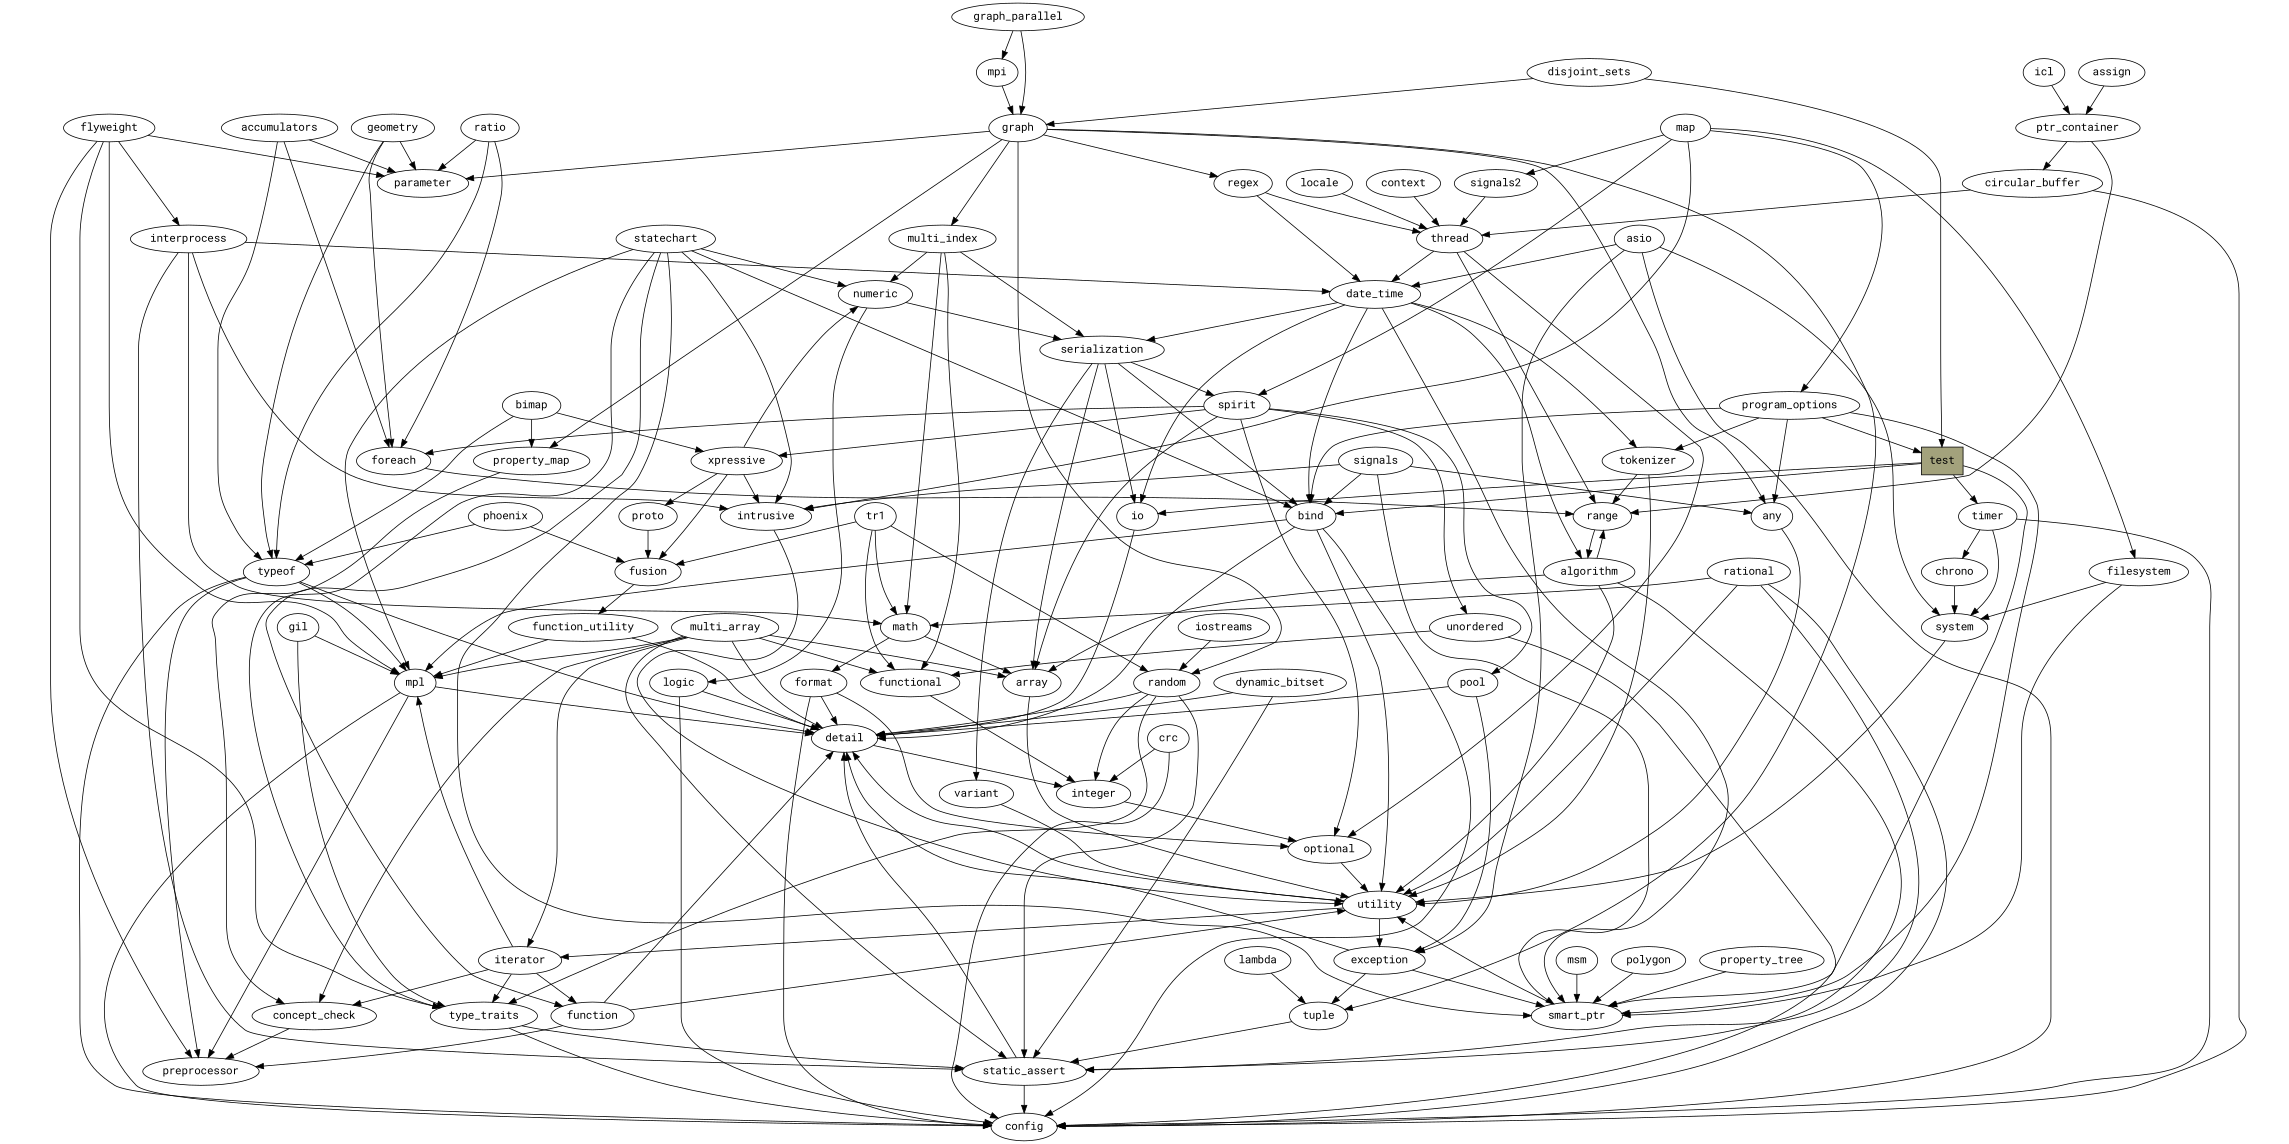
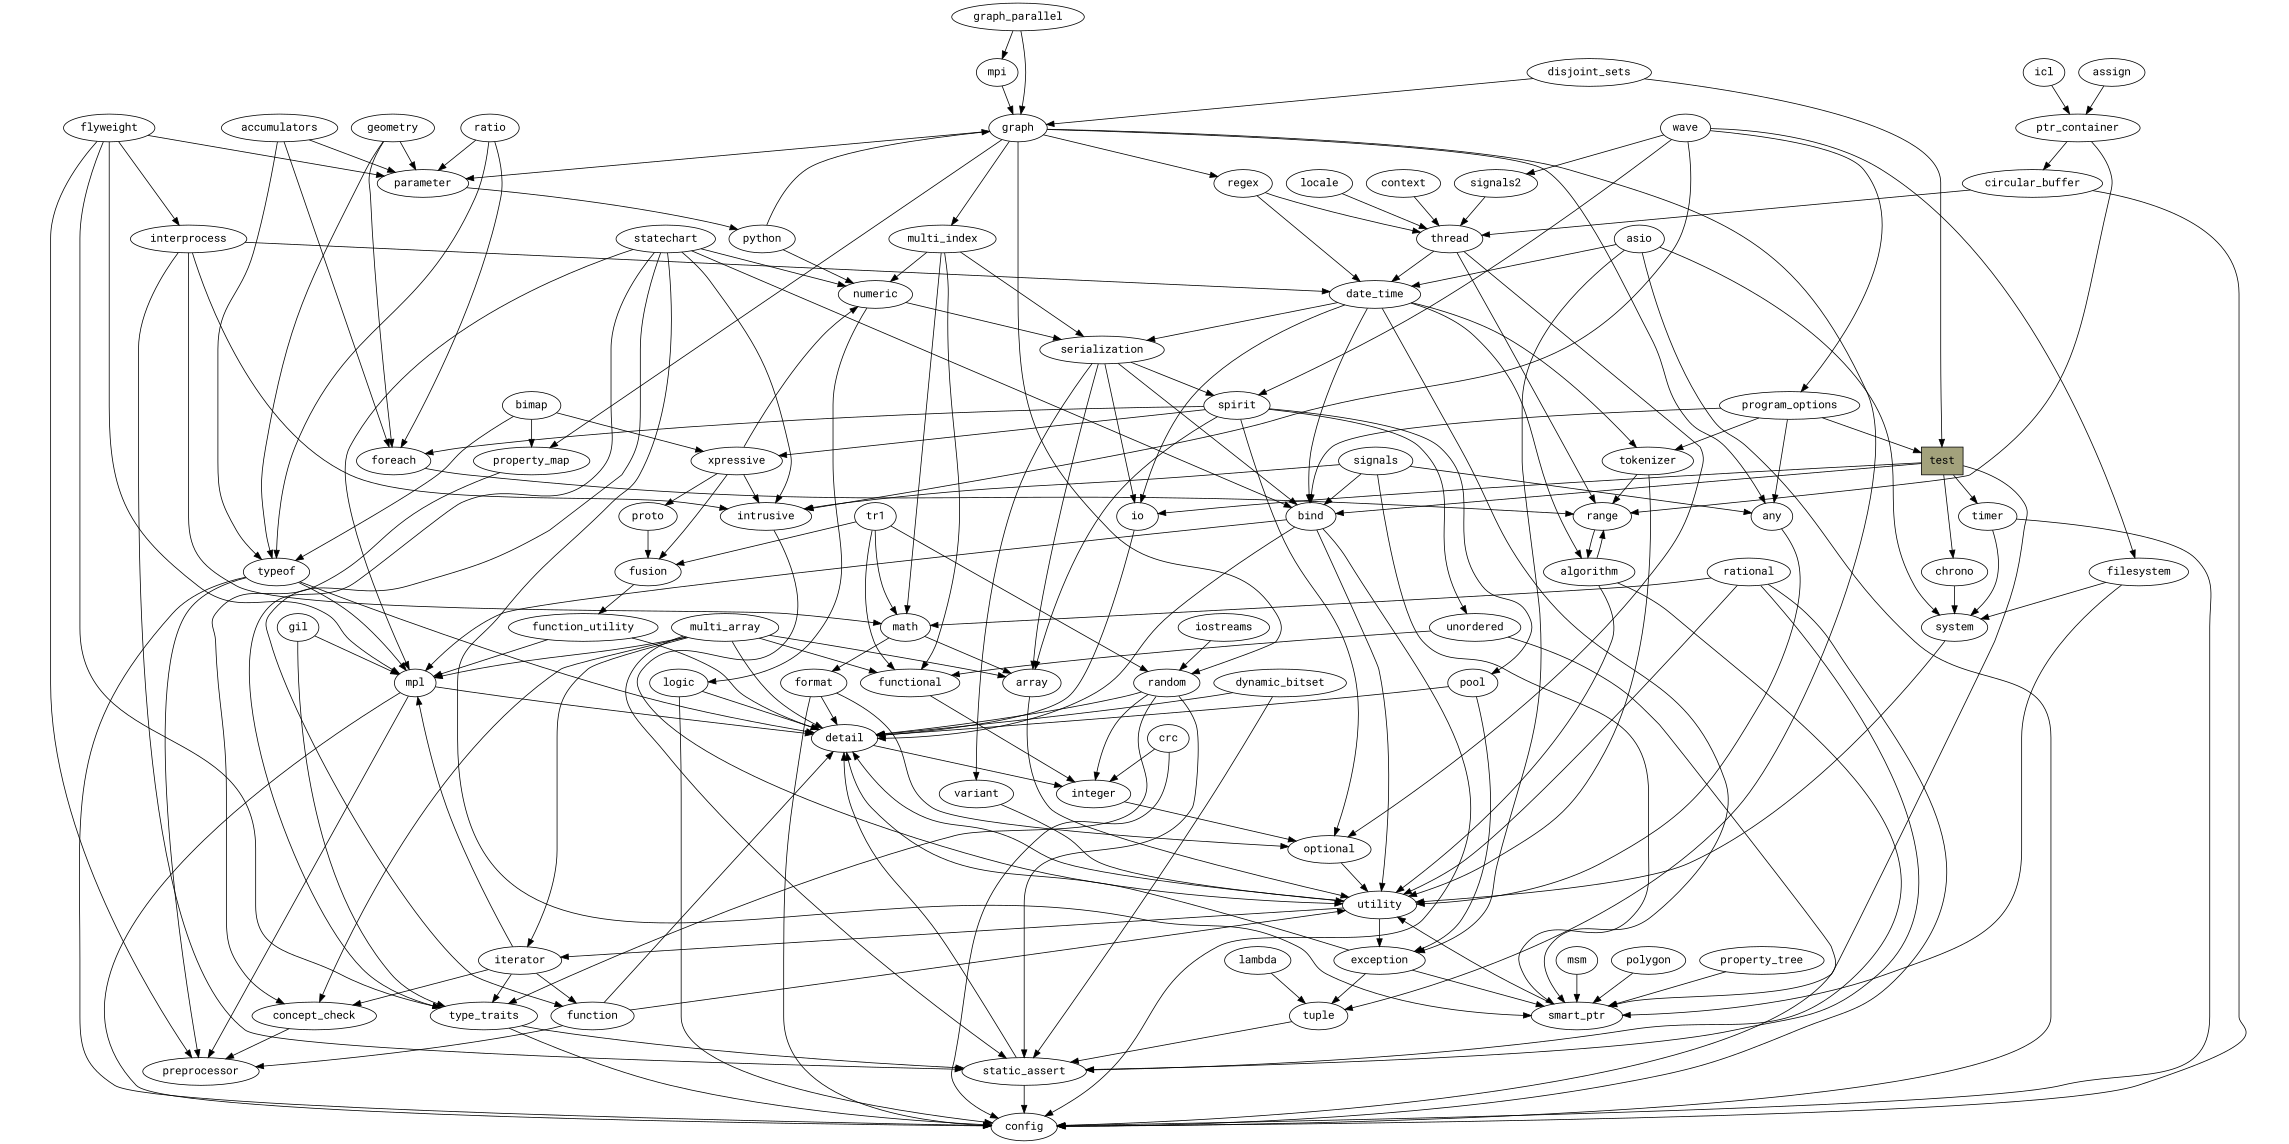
node "map": label "map" -> "wave"
node "python": added
node "phoenix": removed
edge "timer" -> "chrono": now "test" -> "chrono"
edge "algorithm" -> "array": removed
edge "program_options" -> "smart_ptr": removed
